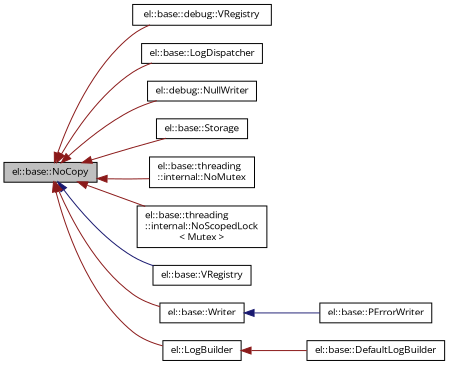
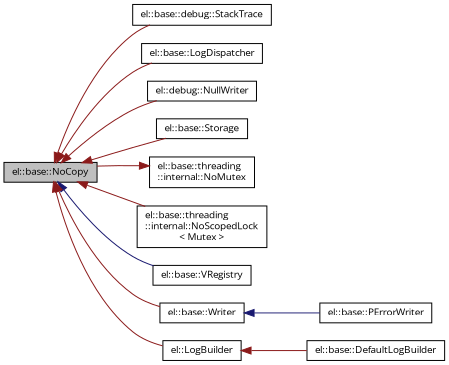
node "el::base::debug::VRegistry": label "el::base::debug::VRegistry" -> "el::base::debug::StackTrace"
edge "el::base::threading ::internal::NoMutex" -> "el::base::NoCopy": reversed
